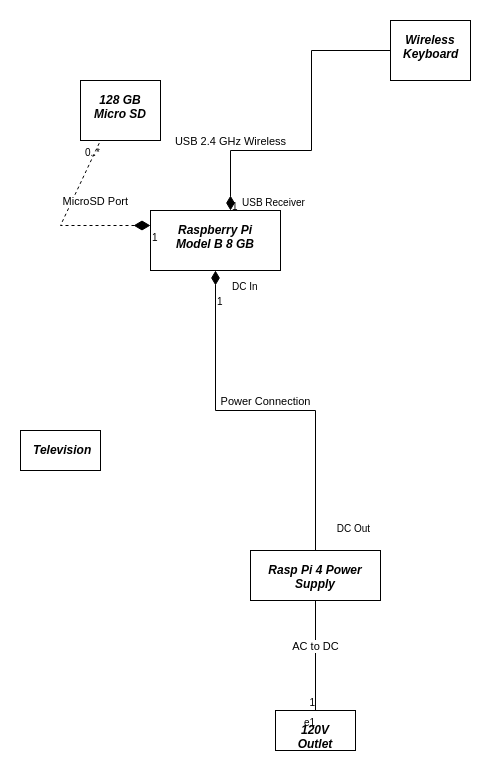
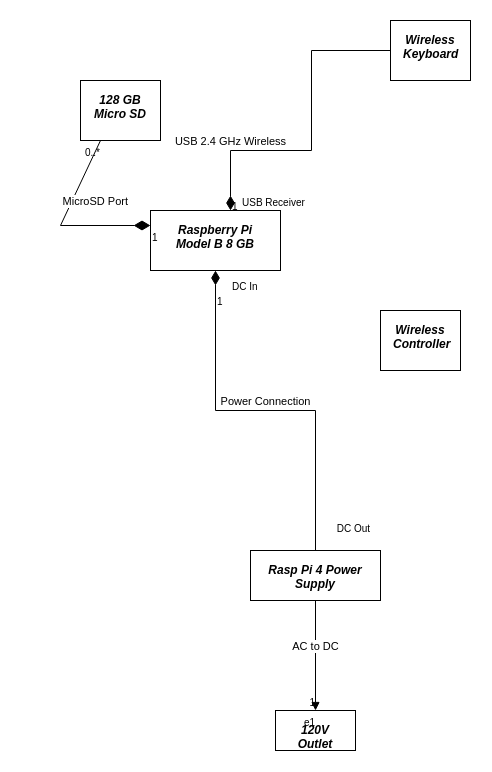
edge "128 GB Micro SD" -> "Raspberry Pi Model B 8 GB": style dashed -> solid
node "Wireless Controller": added
node "Television": removed
edge "Rasp Pi 4 Power Supply" -- "120V Outlet": arrowhead none -> block
